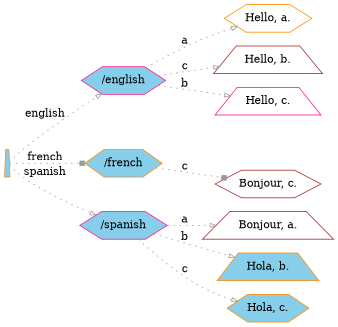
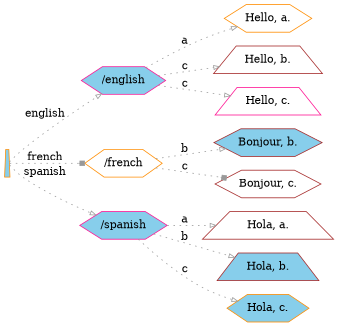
edge "/english" -> "Hello, c.": label "b" -> "c"
node "Bonjour, b.": added
node "/french": fillcolor skyblue -> white
node "Bonjour, a.": label "Bonjour, a." -> "Hola, a."
node "Hola, b.": color darkorange -> brown
